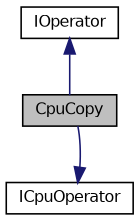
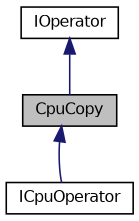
edge "CpuCopy" -> "ICpuOperator": reversed
